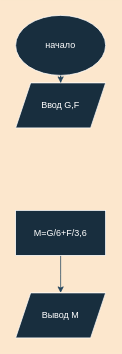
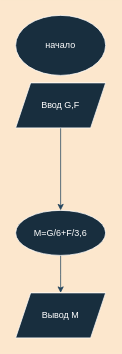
edge "начало" -> "Ввод G,F": removed
edge "Ввод G,F" -> "М=G/6+F/3,6": added
node "М=G/6+F/3,6": shape rectangle -> ellipse
